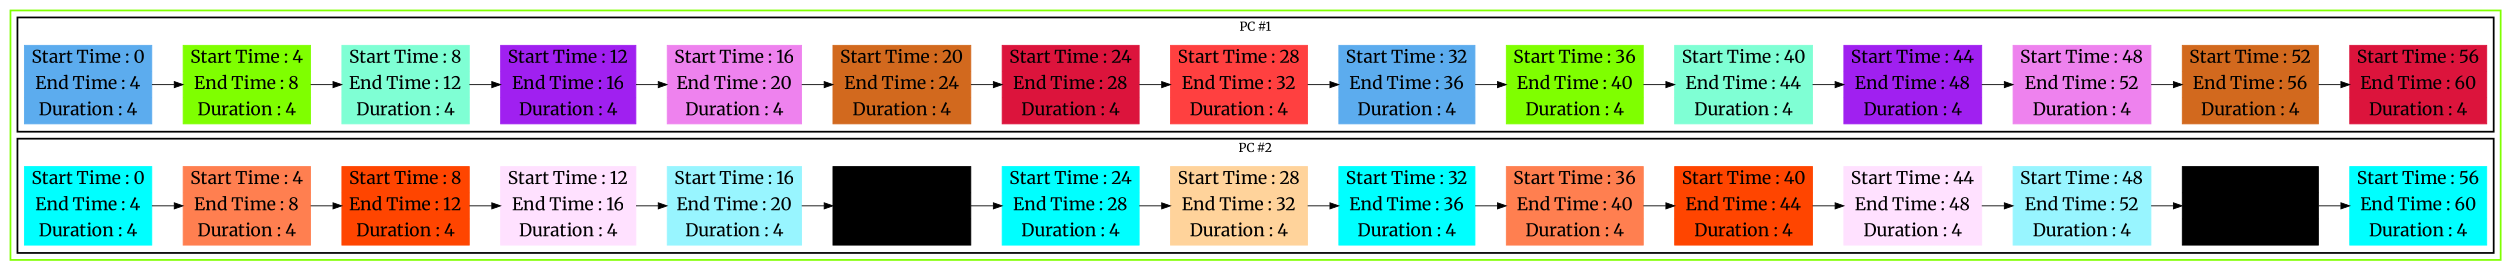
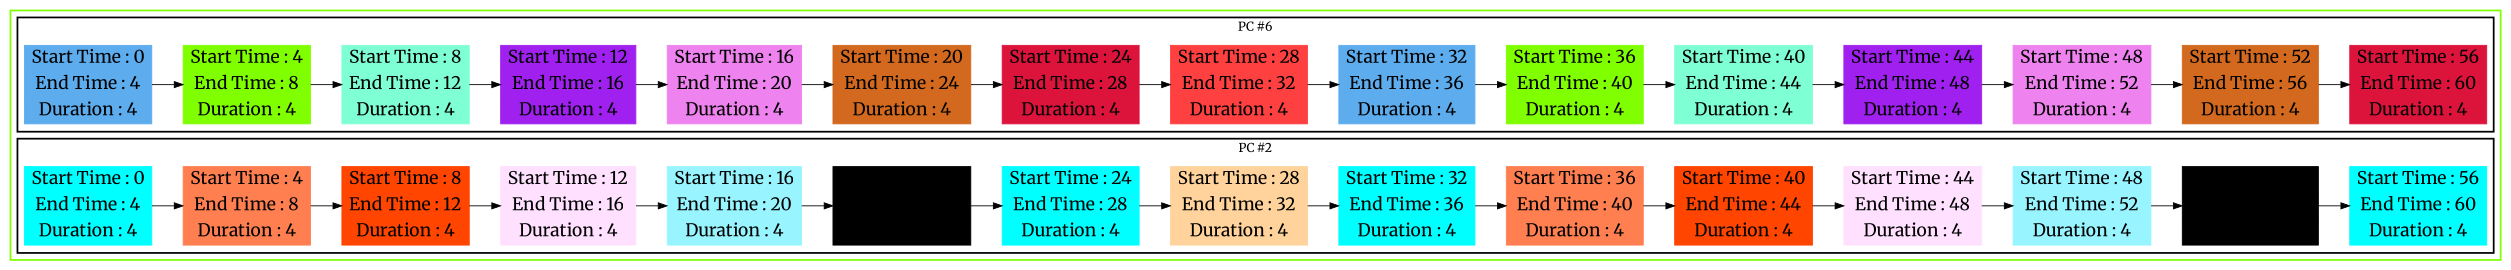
cluster "PC #1": label "PC #1" -> "PC #6"
